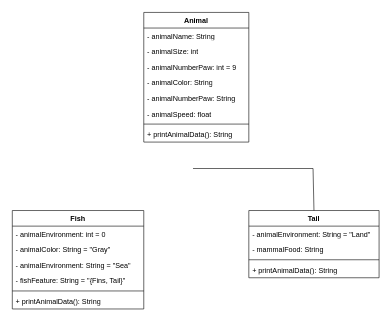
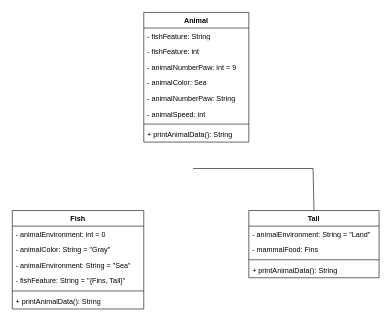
node "- animalName: String": label "- animalName: String" -> "- fishFeature: String"
node "- animalSize: int": label "- animalSize: int" -> "- fishFeature: int"
node "- animalColor: String": label "- animalColor: String" -> "- animalColor: Sea"
node "- animalSpeed: float": label "- animalSpeed: float" -> "- animalSpeed: int"
node "- mammalFood: String": label "- mammalFood: String" -> "- mammalFood: Fins"
